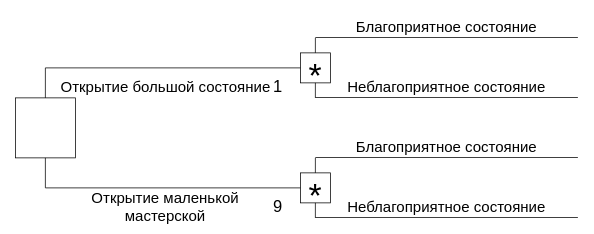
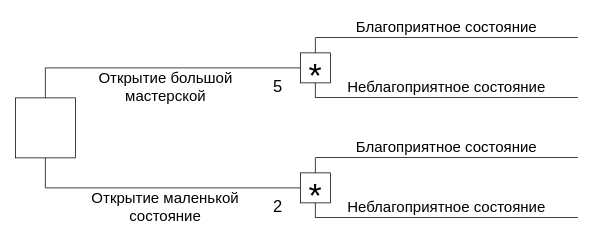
node "Открытие большой состояние": label "Открытие большой состояние" -> "Открытие большой мастерской"
node "1": label "1" -> "5"
node "Открытие маленькой мастерской": label "Открытие маленькой мастерской" -> "Открытие маленькой состояние"
node "9": label "9" -> "2"
